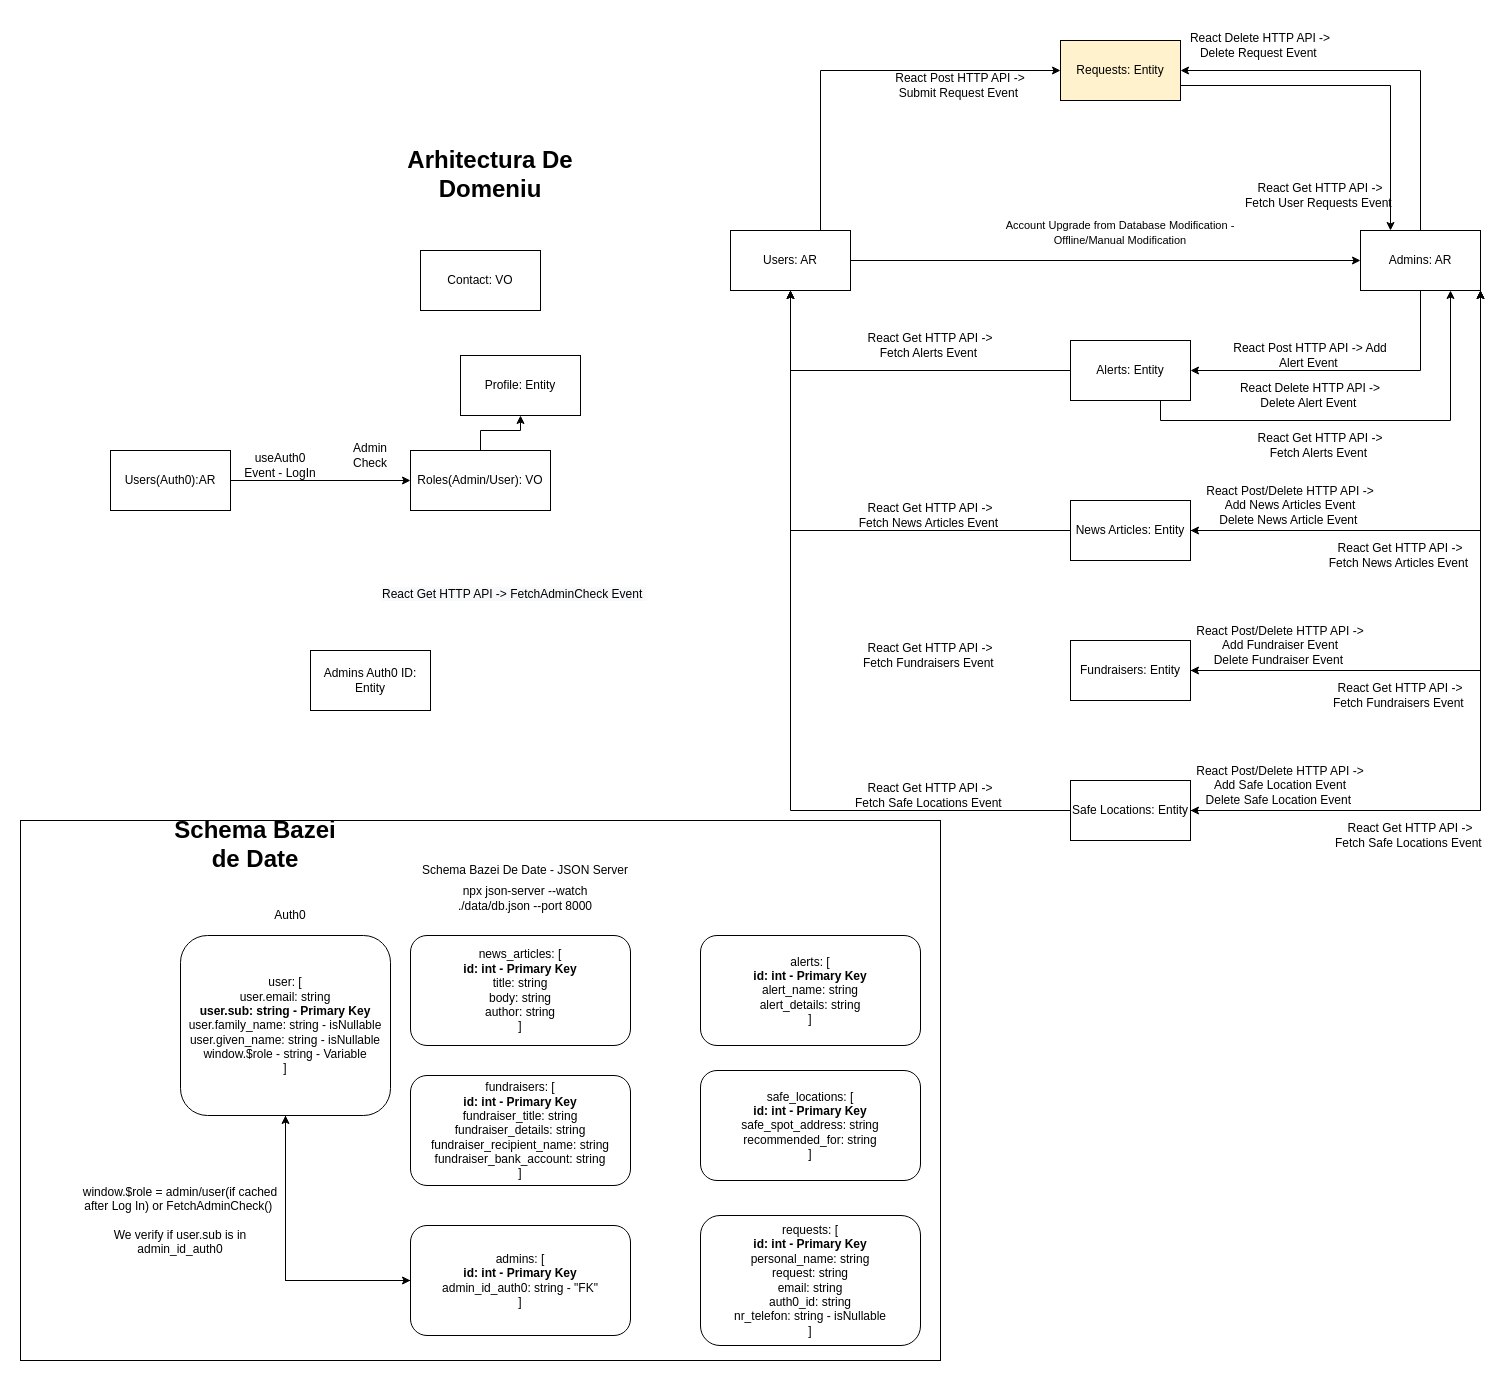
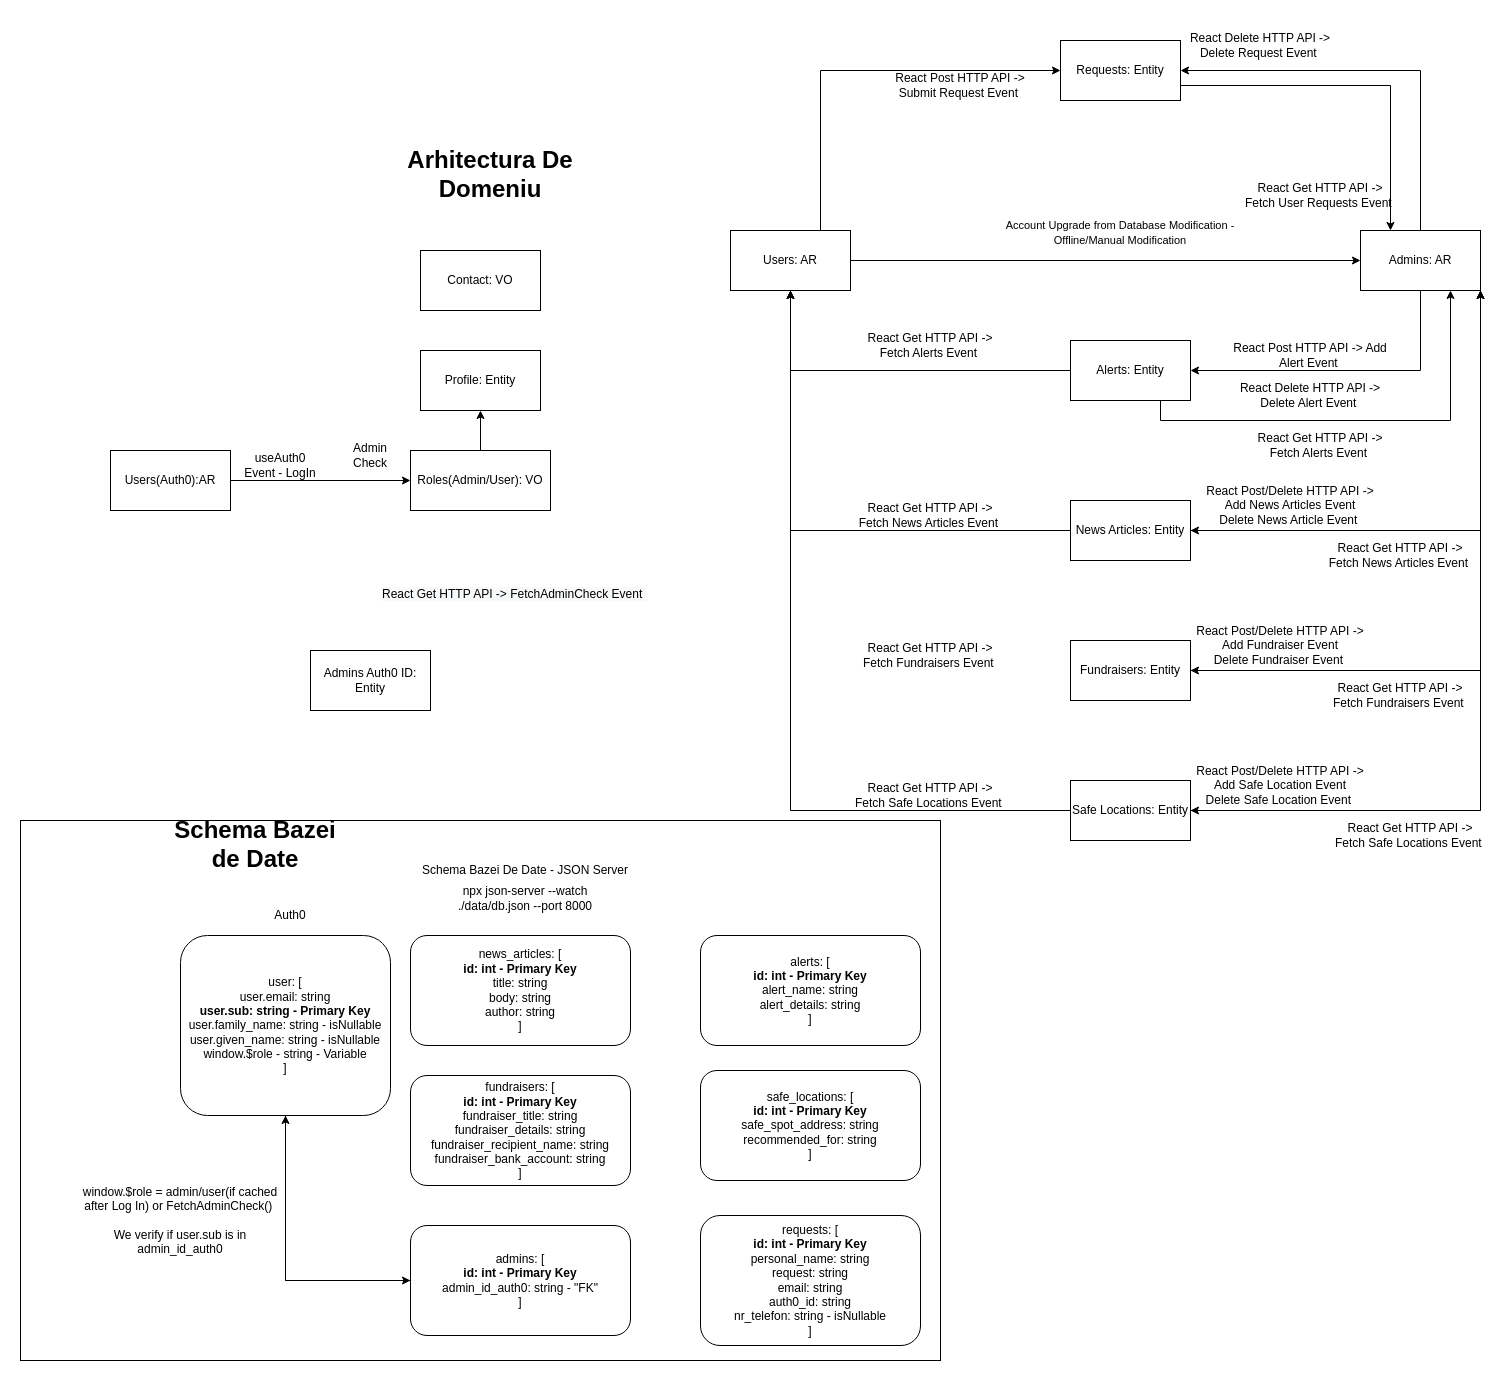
node "Requests: Entity": fillcolor #fff2cc -> #ffffff
node "Profile: Entity": moved (521, 386) -> (481, 381)
